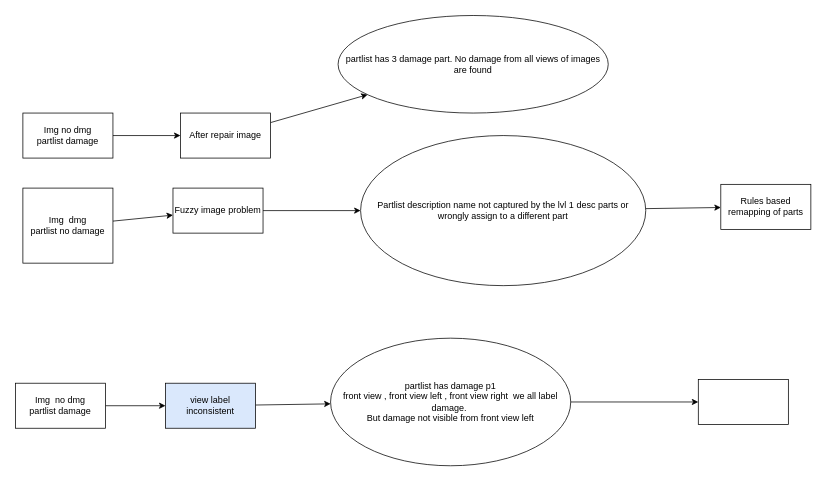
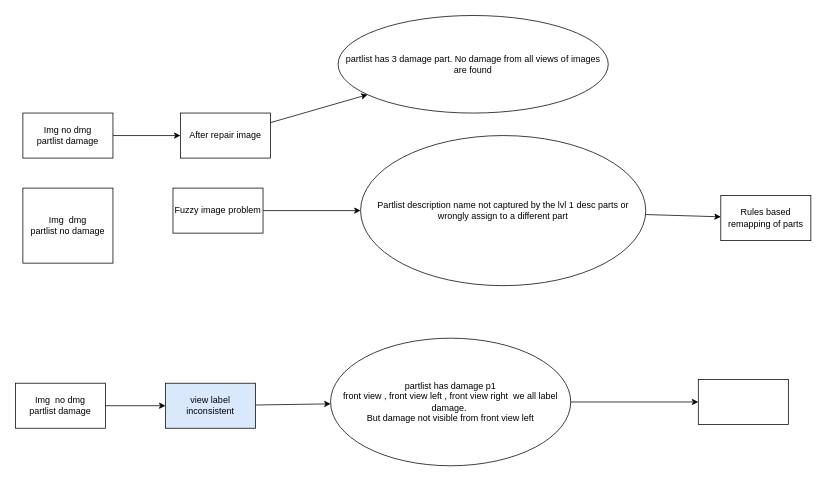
node "Rules based remapping of parts": moved (765, 207) -> (765, 218)
edge "Img dmg partlist no damage" -> "Fuzzy image problem": removed
